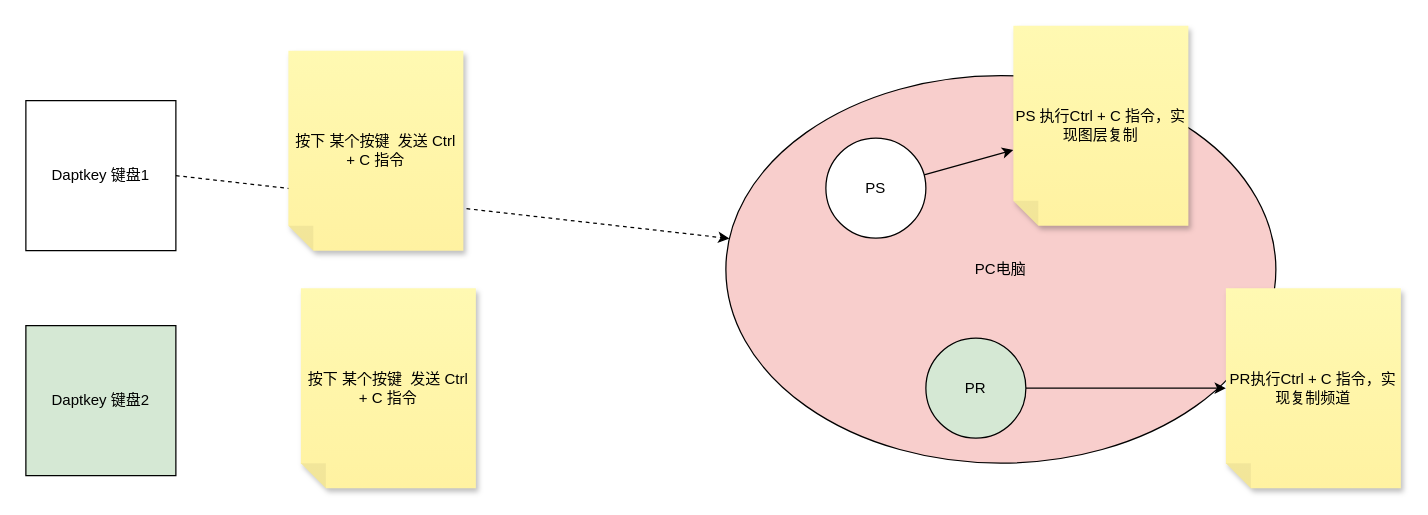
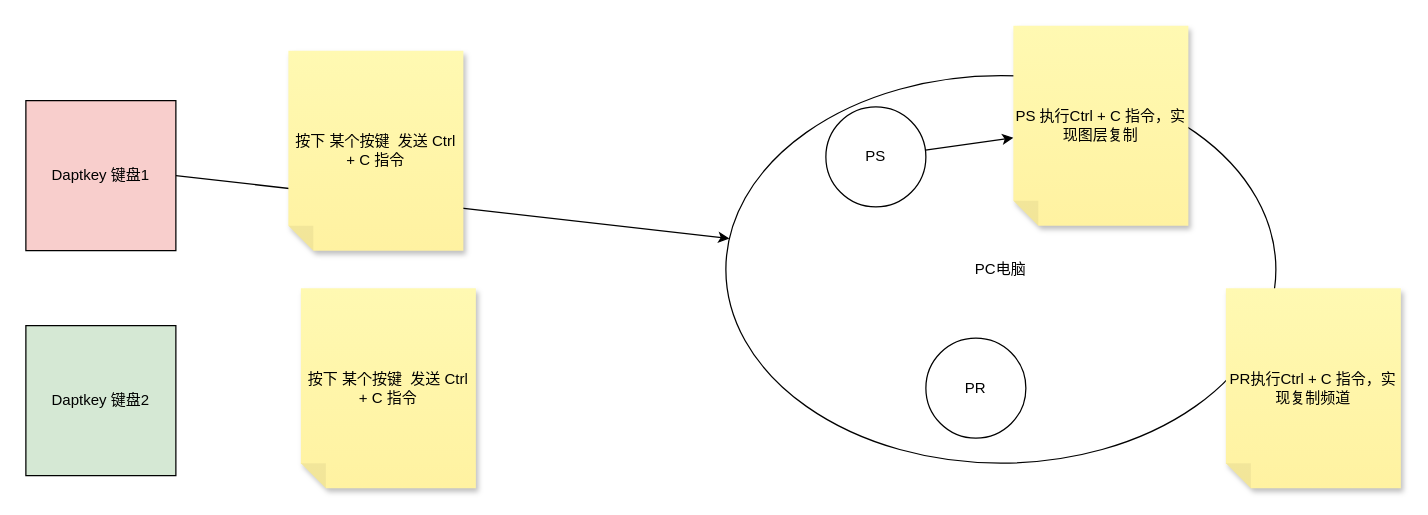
node "Daptkey 键盘1": fillcolor #ffffff -> #f8cecc
node "PS": moved (876, 188) -> (876, 157)
edge "Daptkey 键盘1" -> "PC电脑": style dashed -> solid
node "PC电脑": fillcolor #f8cecc -> #ffffff
node "PR": fillcolor #d5e8d4 -> #ffffff
edge "PR" -> "PR执行Ctrl + C 指令，实现复制频道": removed
